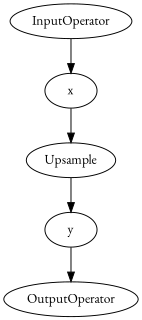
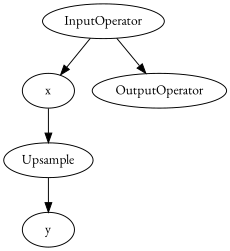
edge "y" -> "OutputOperator": now "InputOperator" -> "OutputOperator"
